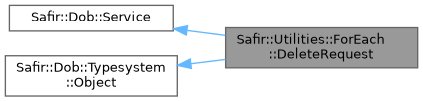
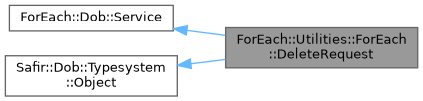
node "Safir::Dob::Service": label "Safir::Dob::Service" -> "ForEach::Dob::Service"
node "Safir::Utilities::ForEach ::DeleteRequest": label "Safir::Utilities::ForEach ::DeleteRequest" -> "ForEach::Utilities::ForEach ::DeleteRequest"
